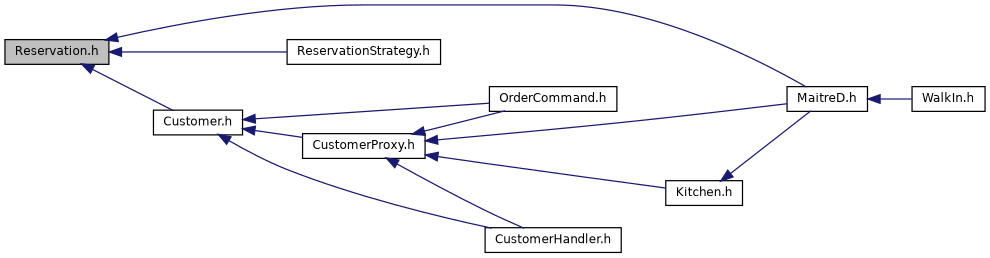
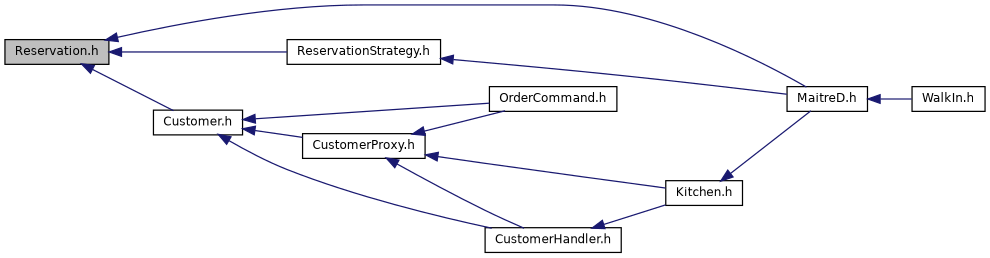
edge "MaitreD.h" -> "CustomerProxy.h": now "MaitreD.h" -> "ReservationStrategy.h"
edge "Kitchen.h" -> "CustomerHandler.h": added
